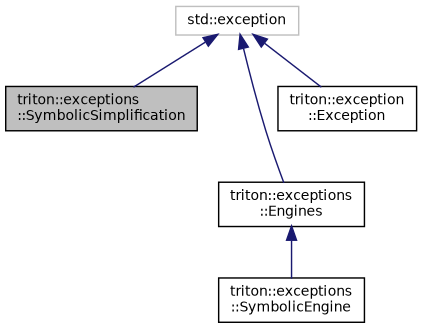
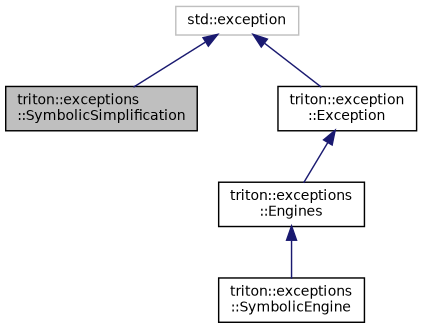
edge "triton::exceptions ::Engines" -> "std::exception": now "triton::exceptions ::Engines" -> "triton::exception ::Exception"
